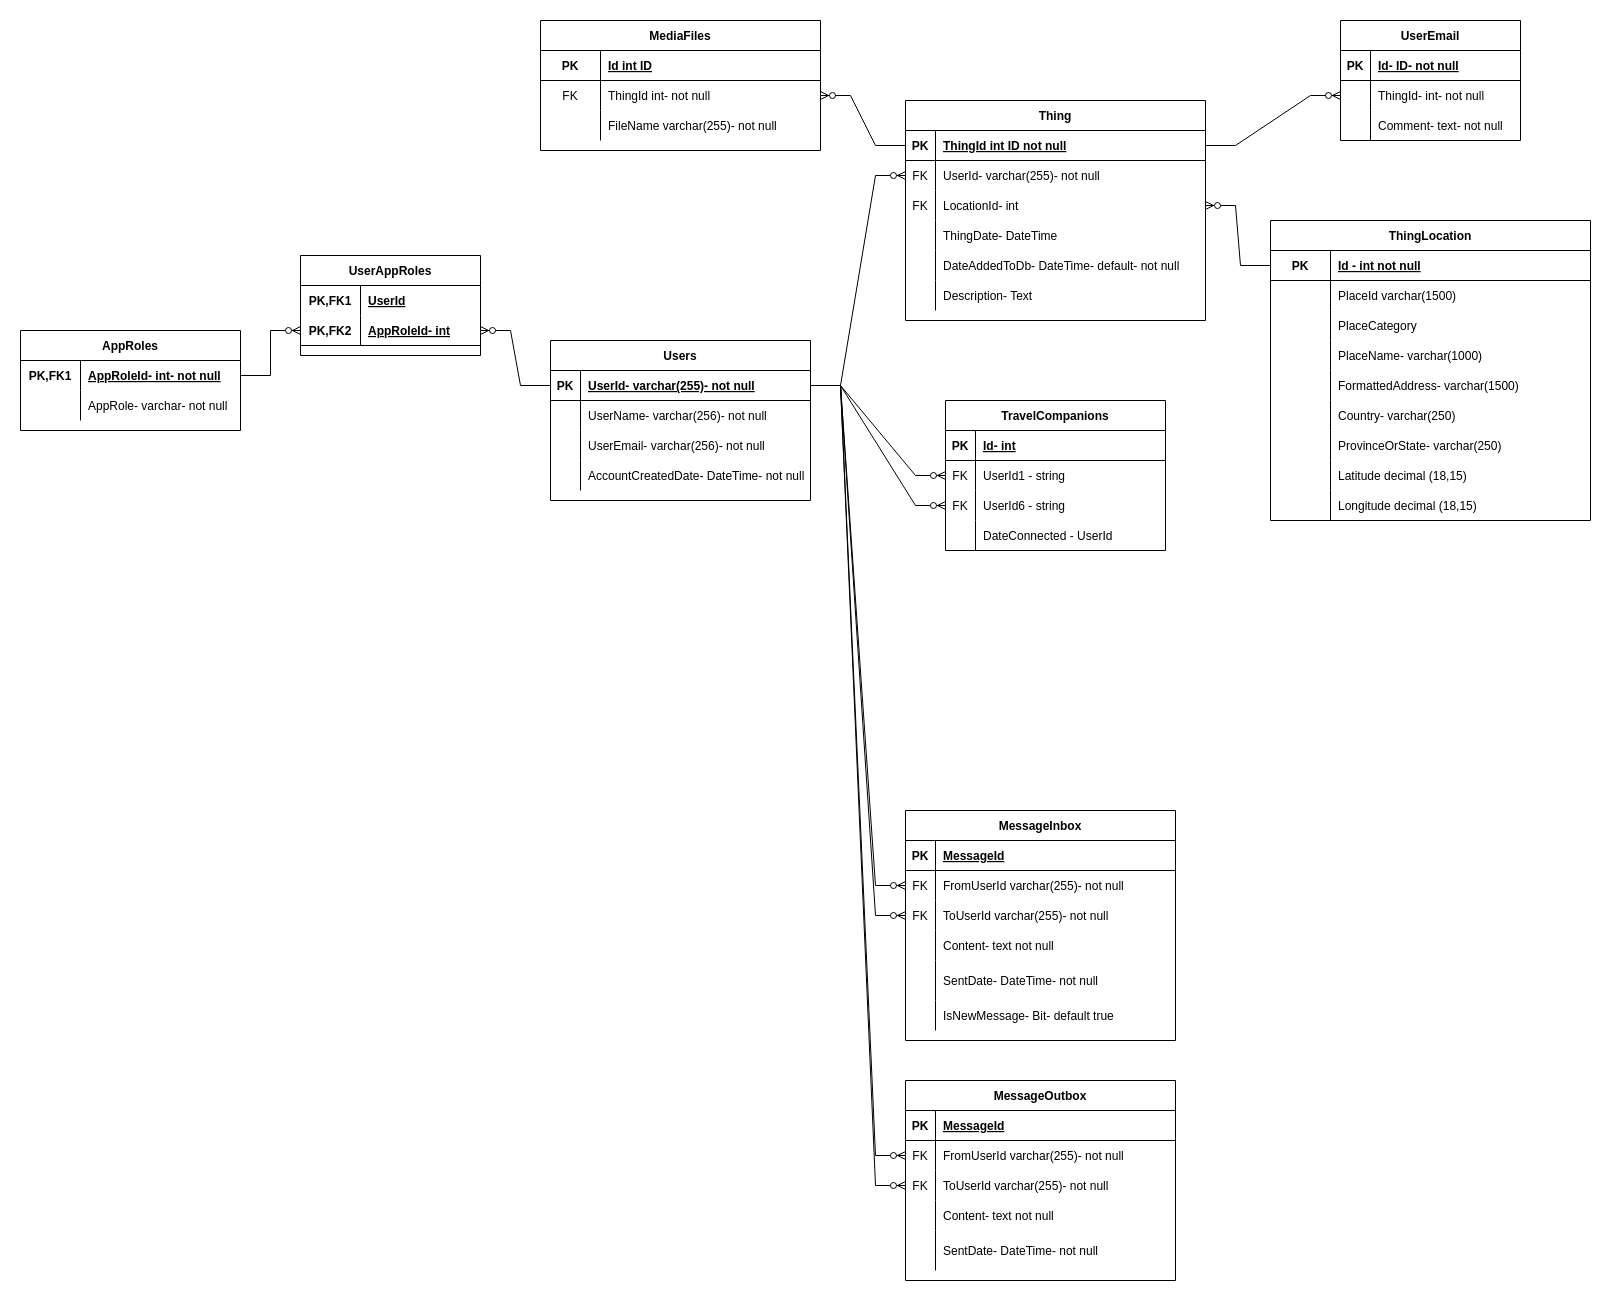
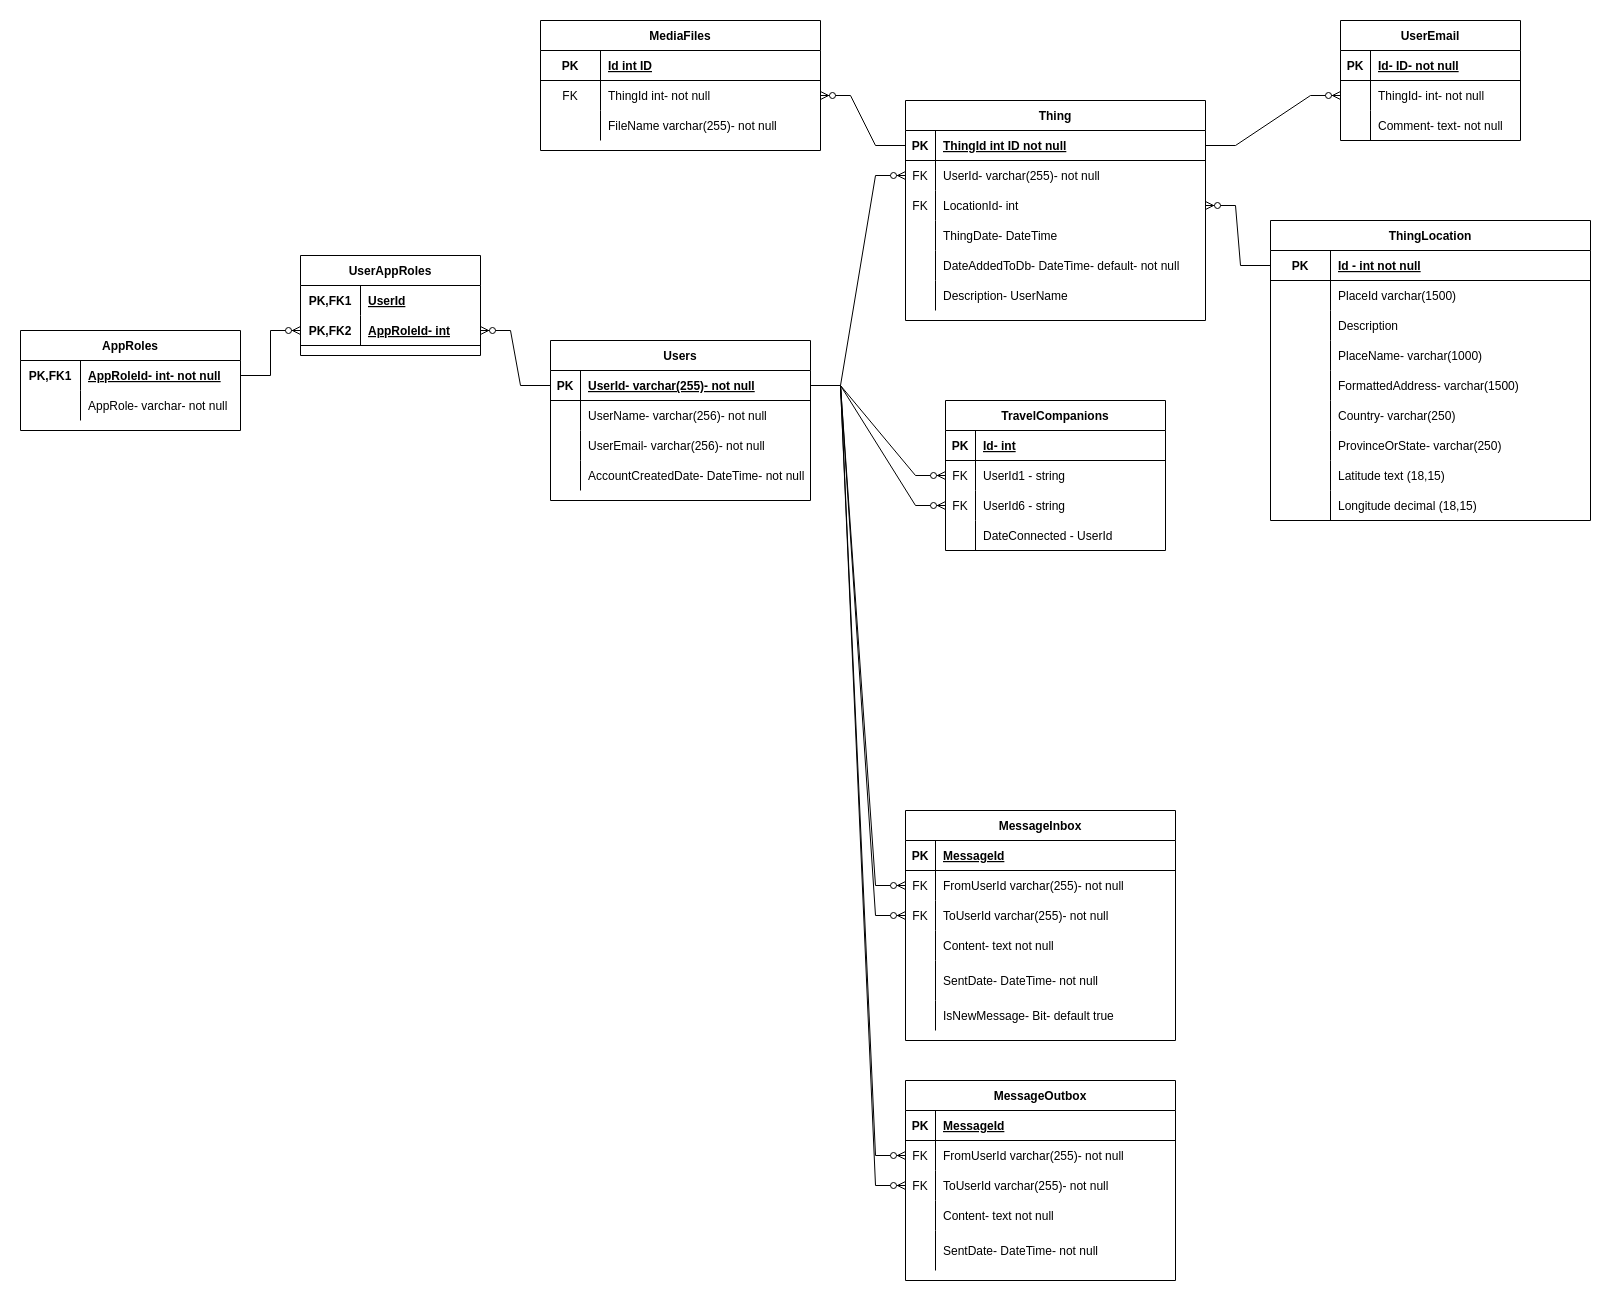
node "Description- Text": label "Description- Text" -> "Description- UserName"
node "PlaceCategory": label "PlaceCategory" -> "Description"
node "Latitude decimal (18,15)": label "Latitude decimal (18,15)" -> "Latitude text (18,15)"
